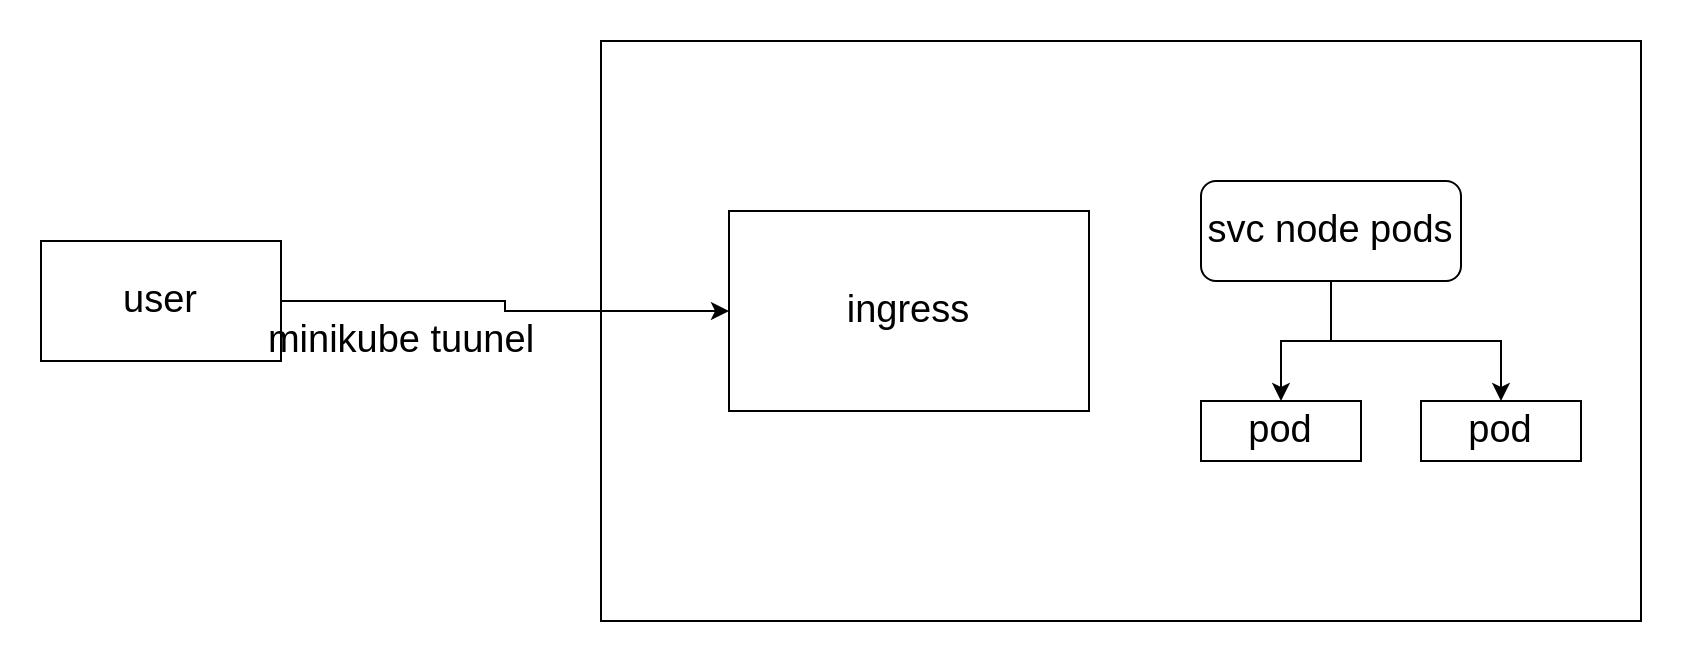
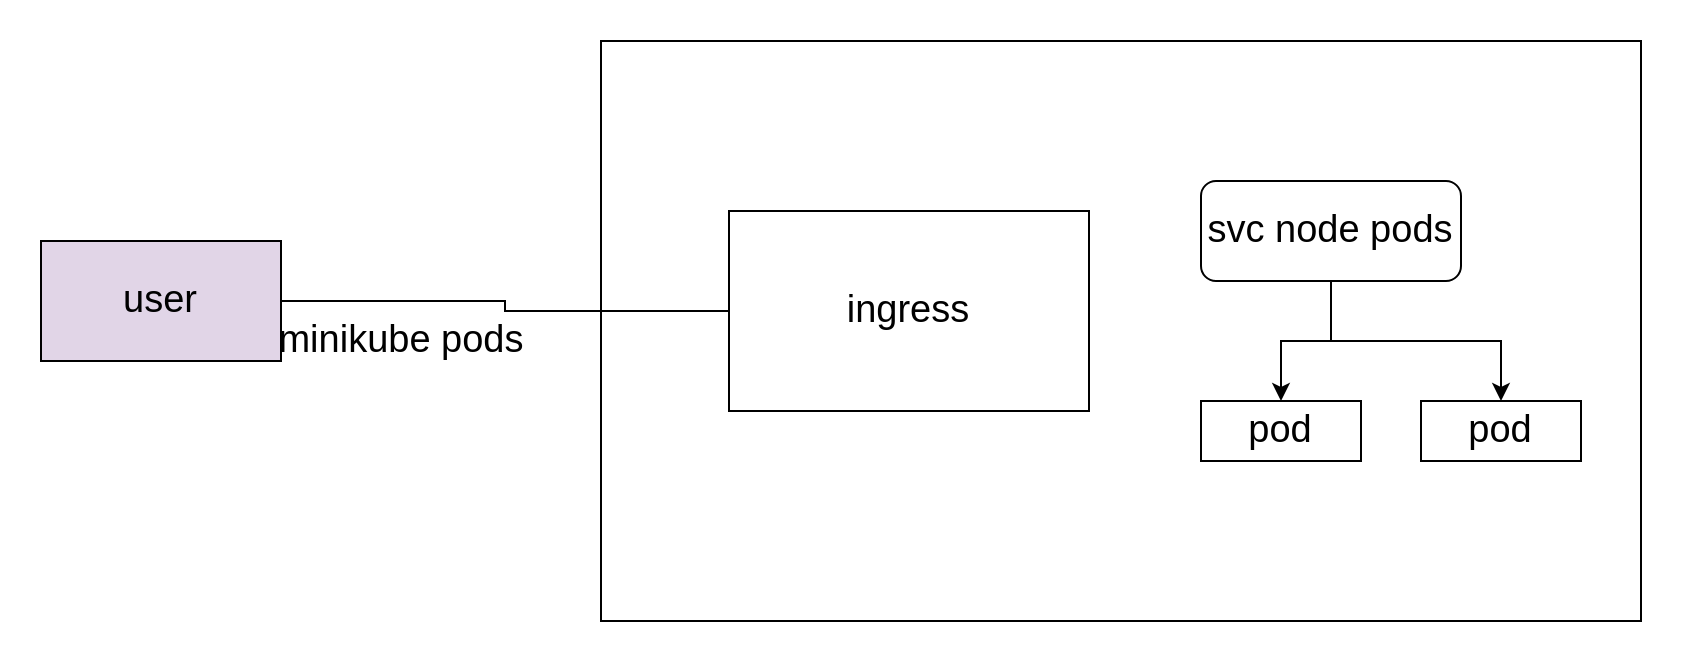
node "user": fillcolor #ffffff -> #e1d5e7
edge "user" -> "ingress": arrowhead classic -> none
node "minikube tuunel": label "minikube tuunel" -> "minikube pods"
